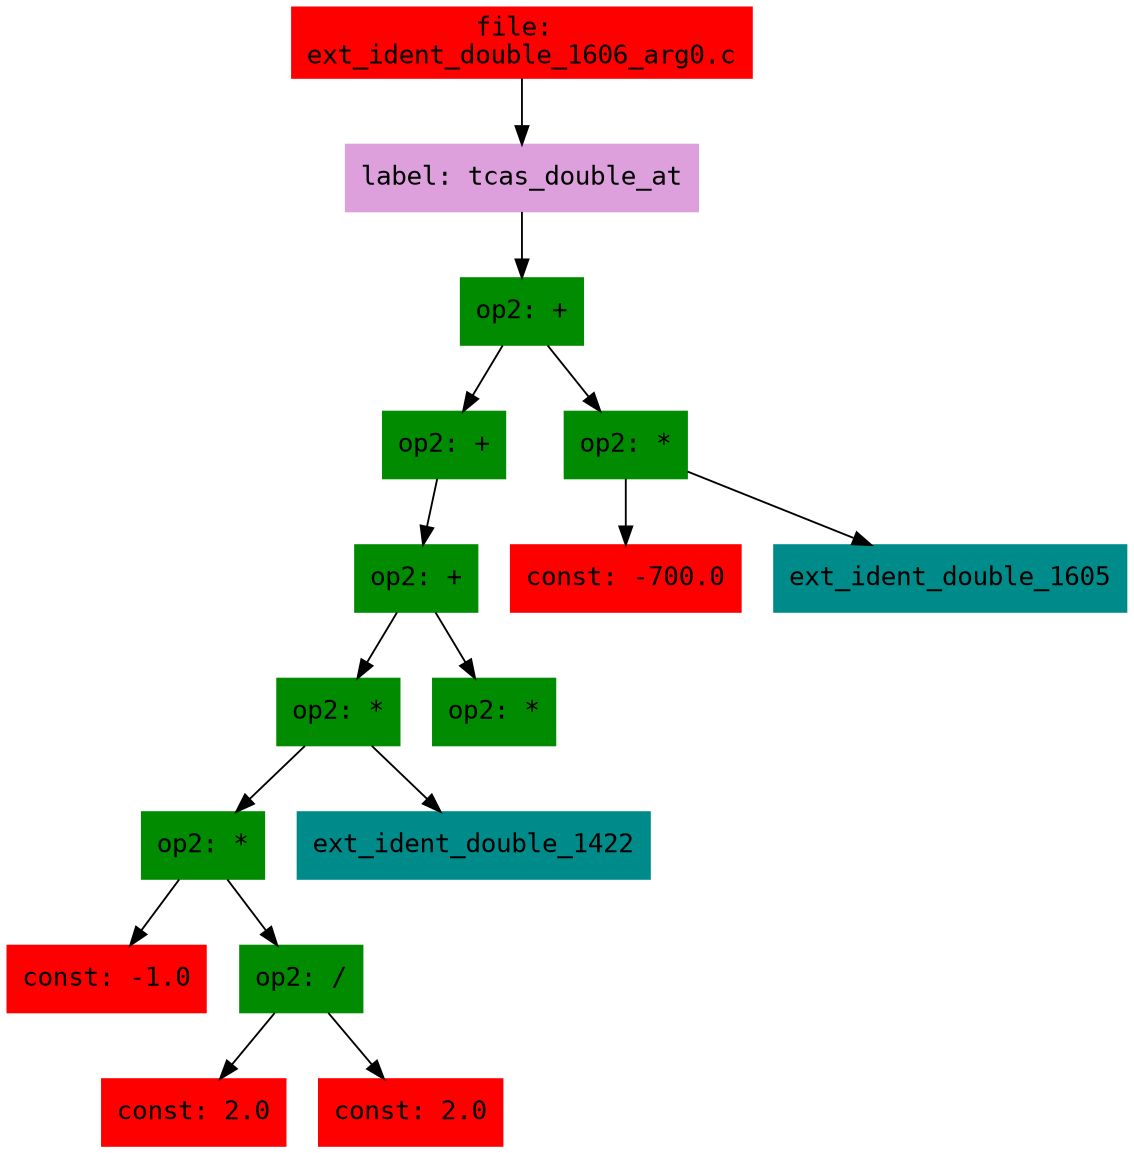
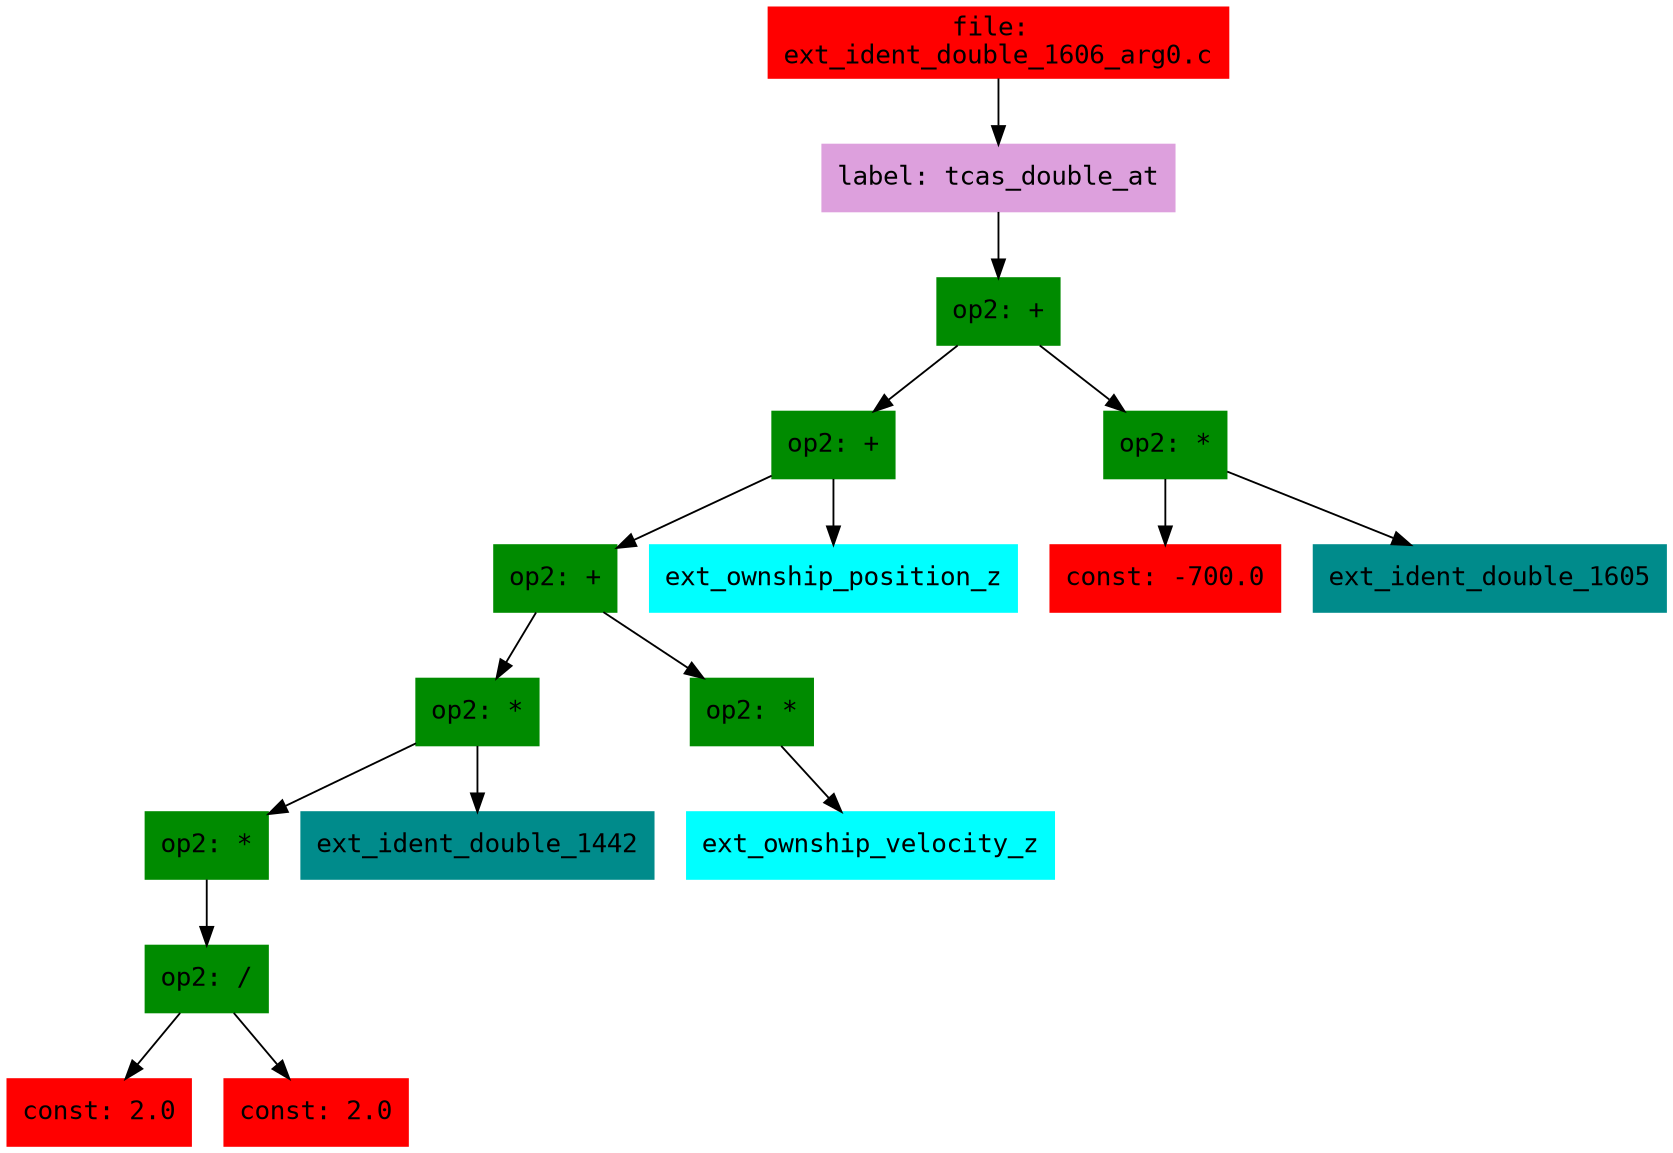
node "ext_ownship_position_z": added
node "ext_ident_double_1422": label "ext_ident_double_1422" -> "ext_ident_double_1442"
node "ext_ownship_velocity_z": added
node "const: -1.0": removed
